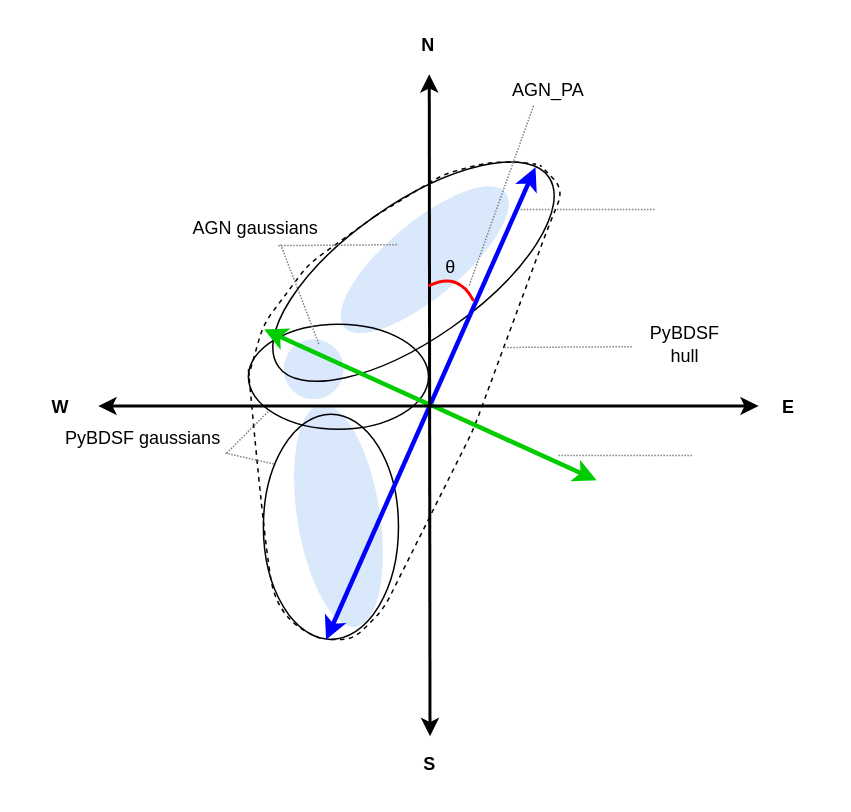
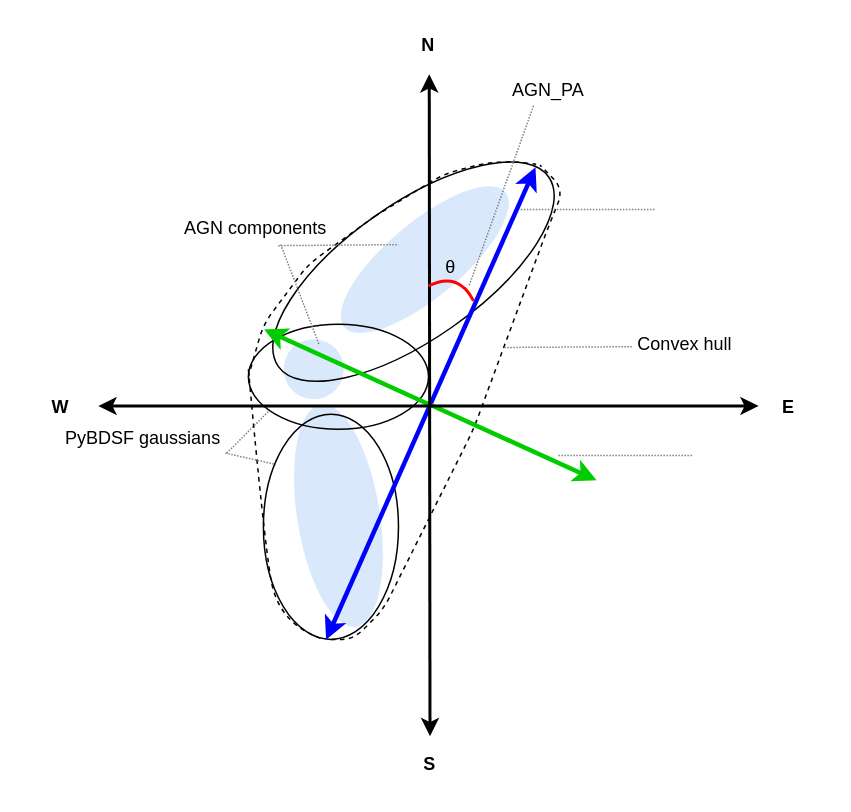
node "AGN gaussians": label "AGN gaussians" -> "AGN components"
node "PyBDSF hull": label "PyBDSF hull" -> "Convex hull"
